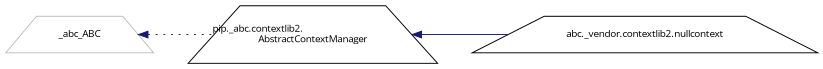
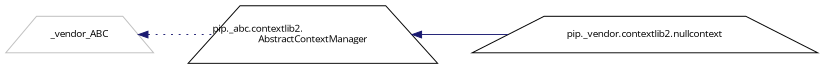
node "_abc_ABC": label "_abc_ABC" -> "_vendor_ABC"
node "abc._vendor.contextlib2.nullcontext": label "abc._vendor.contextlib2.nullcontext" -> "pip._vendor.contextlib2.nullcontext"
